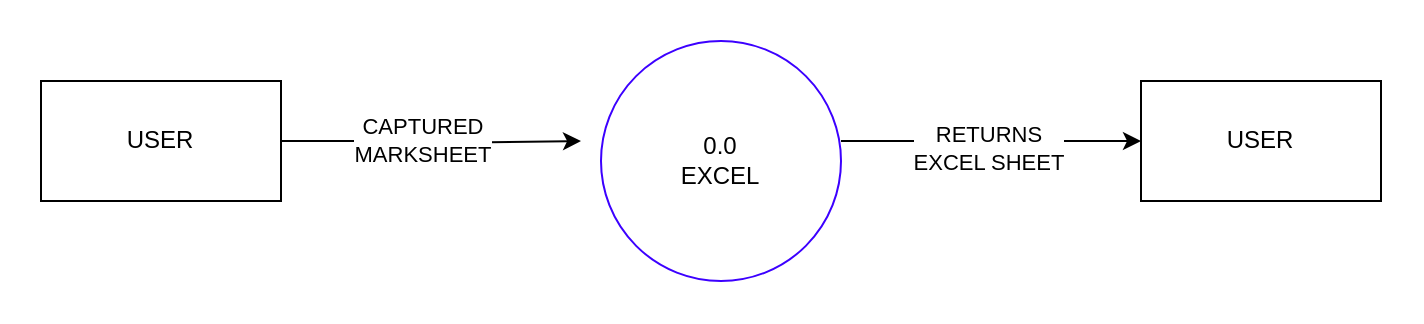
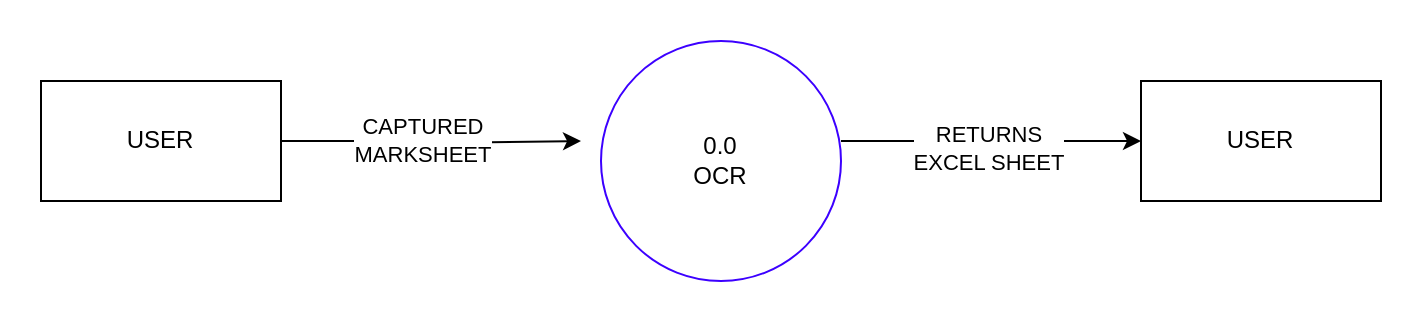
node "0.0 EXCEL": label "0.0 EXCEL" -> "0.0 OCR"
